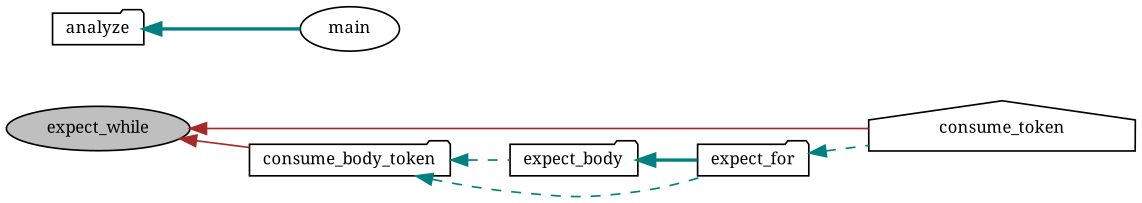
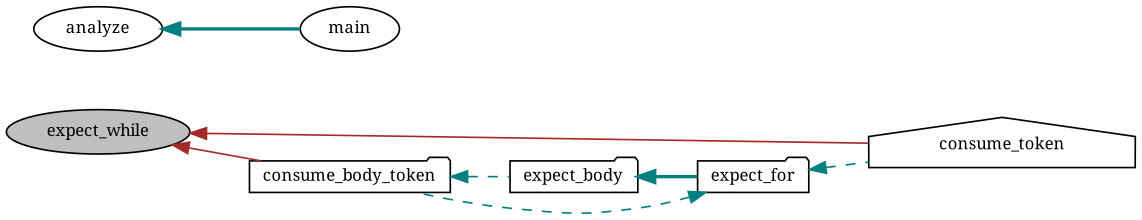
node "analyze": shape folder -> ellipse
edge "expect_for" -> "consume_body_token": reversed
